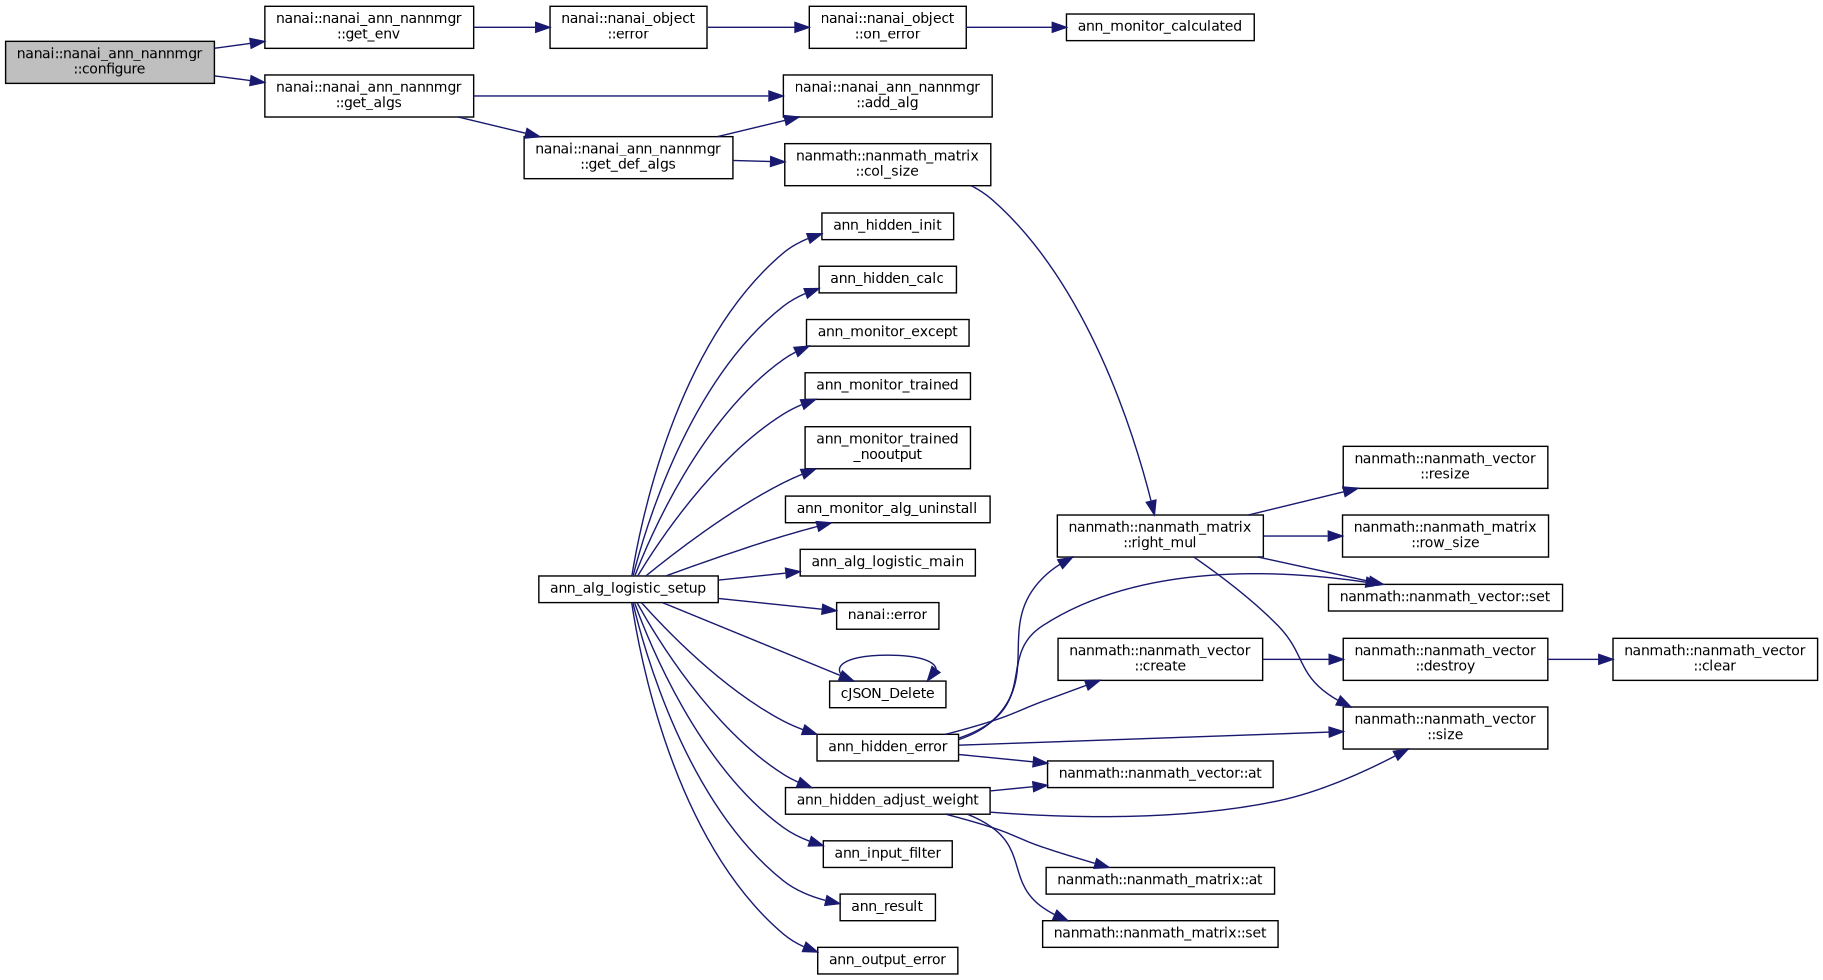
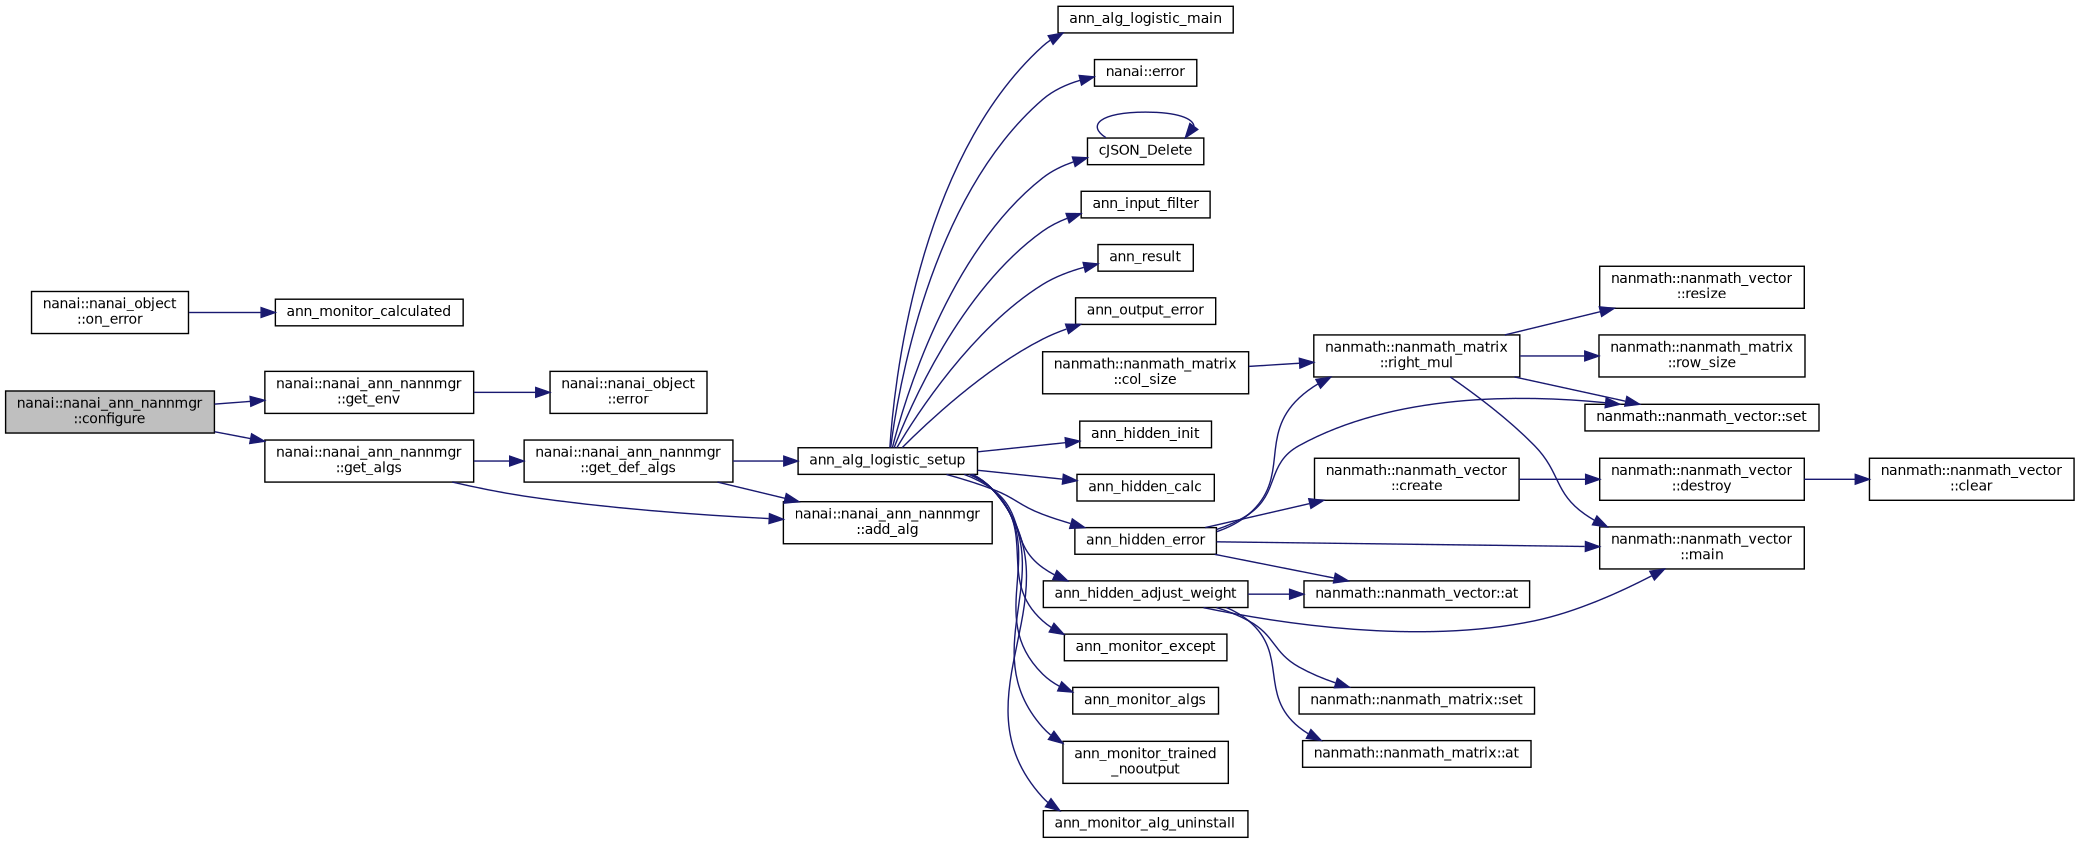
edge "nanai::nanai_object ::error" -> "nanai::nanai_object ::on_error": removed
edge "nanai::nanai_ann_nannmgr ::get_def_algs" -> "nanmath::nanmath_matrix ::col_size": now "nanai::nanai_ann_nannmgr ::get_def_algs" -> "ann_alg_logistic_setup"
node "ann_monitor_trained": label "ann_monitor_trained" -> "ann_monitor_algs"
node "nanmath::nanmath_vector ::size": label "nanmath::nanmath_vector ::size" -> "nanmath::nanmath_vector ::main"
